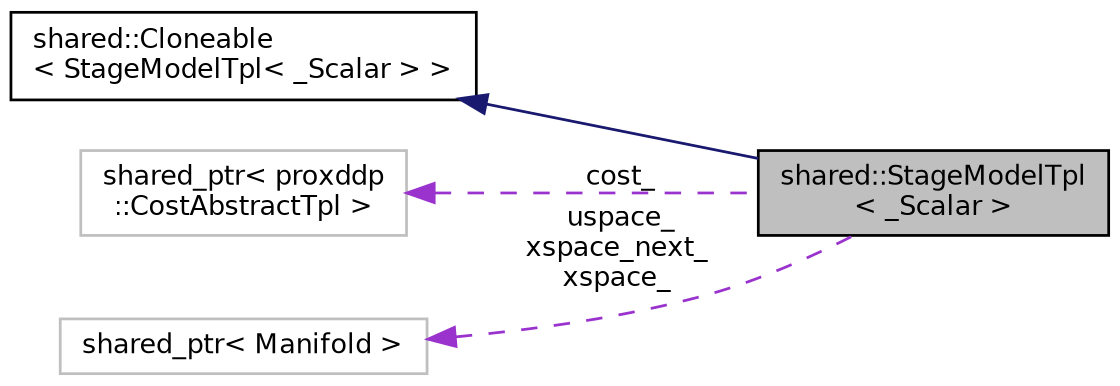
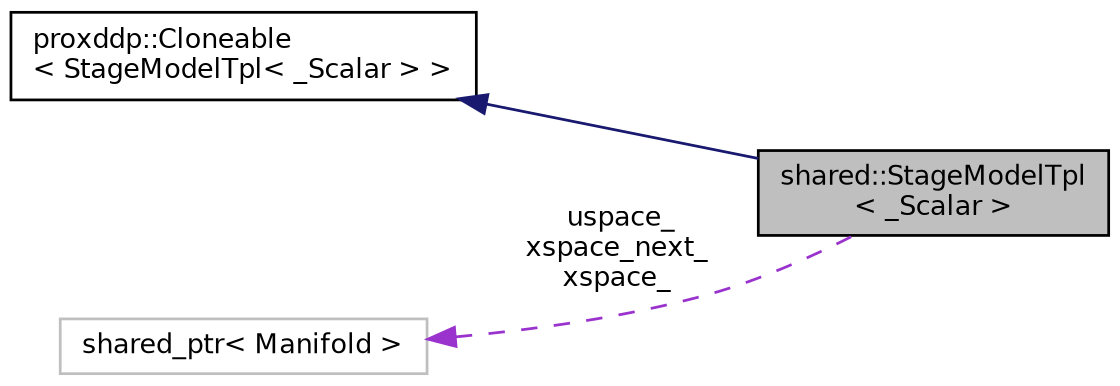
node "shared::Cloneable < StageModelTpl< _Scalar > >": label "shared::Cloneable < StageModelTpl< _Scalar > >" -> "proxddp::Cloneable < StageModelTpl< _Scalar > >"
node "shared_ptr< proxddp ::CostAbstractTpl >": removed
